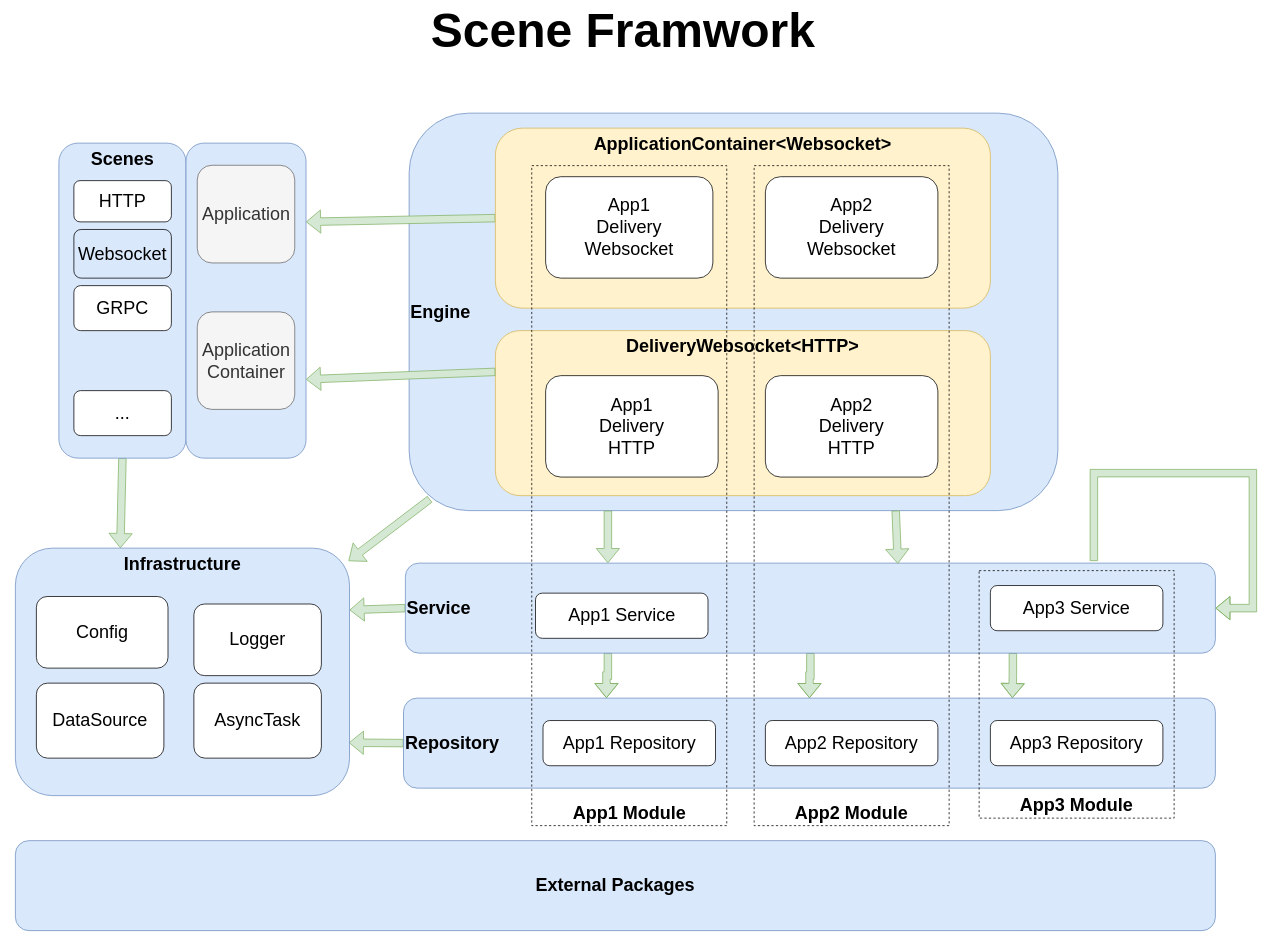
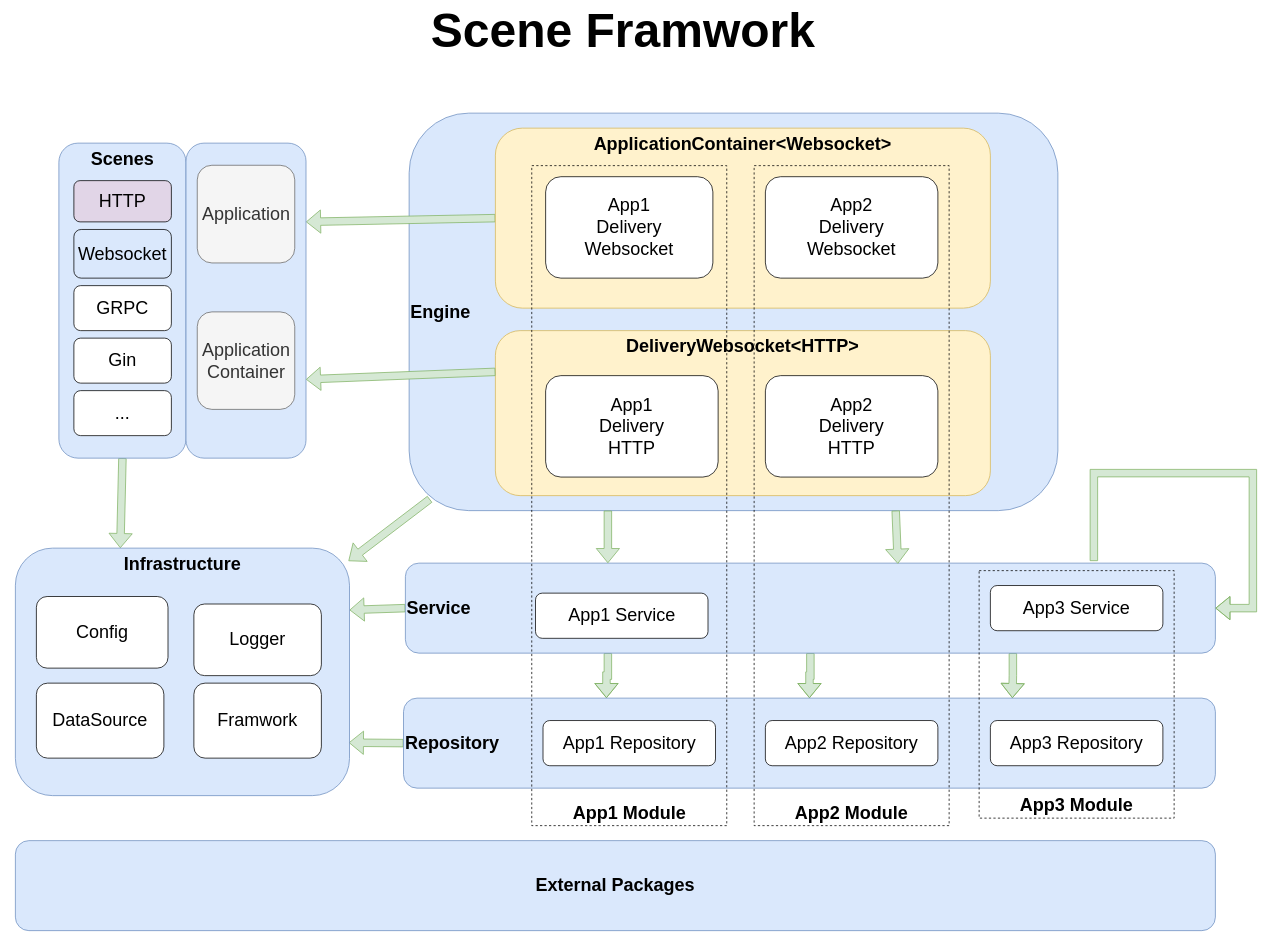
node "HTTP": fillcolor #ffffff -> #e1d5e7
node "Gin": added
node "AsyncTask": label "AsyncTask" -> "Framwork"
